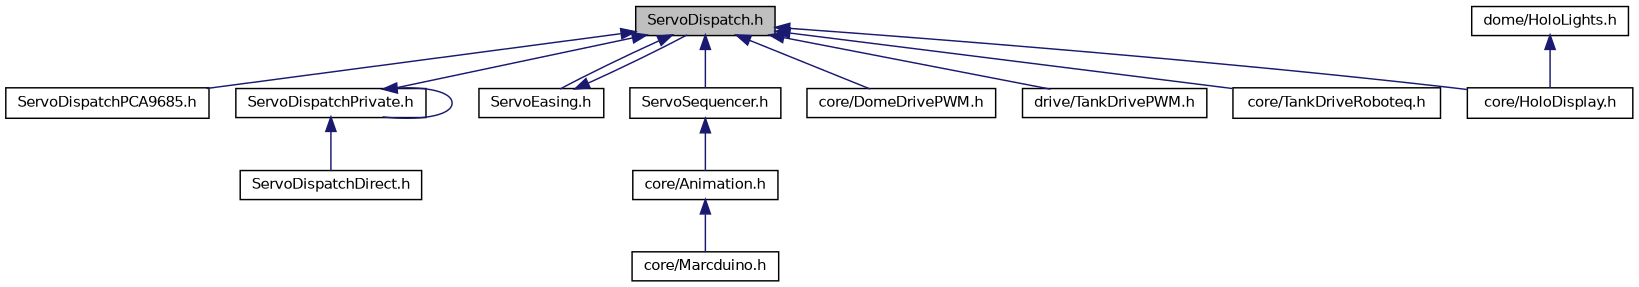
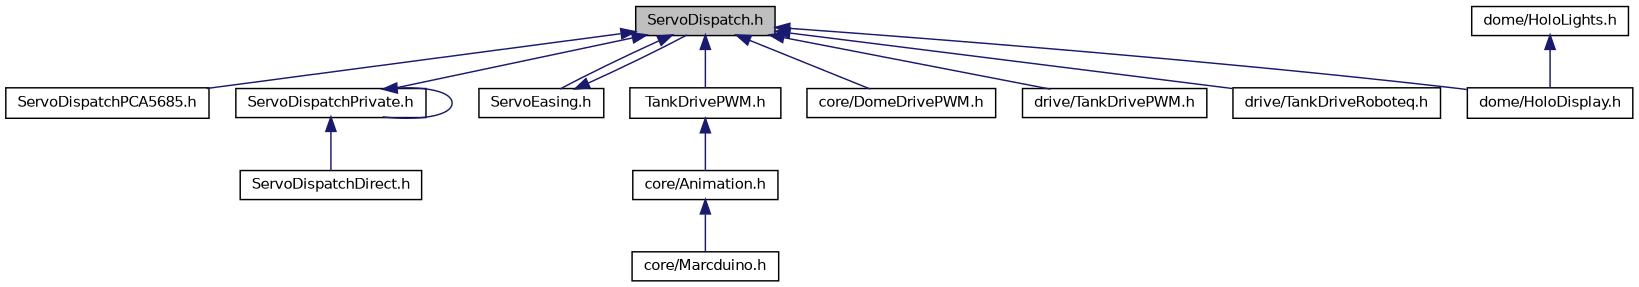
node "ServoDispatchPCA9685.h": label "ServoDispatchPCA9685.h" -> "ServoDispatchPCA5685.h"
node "ServoSequencer.h": label "ServoSequencer.h" -> "TankDrivePWM.h"
node "core/TankDriveRoboteq.h": label "core/TankDriveRoboteq.h" -> "drive/TankDriveRoboteq.h"
node "core/HoloDisplay.h": label "core/HoloDisplay.h" -> "dome/HoloDisplay.h"
